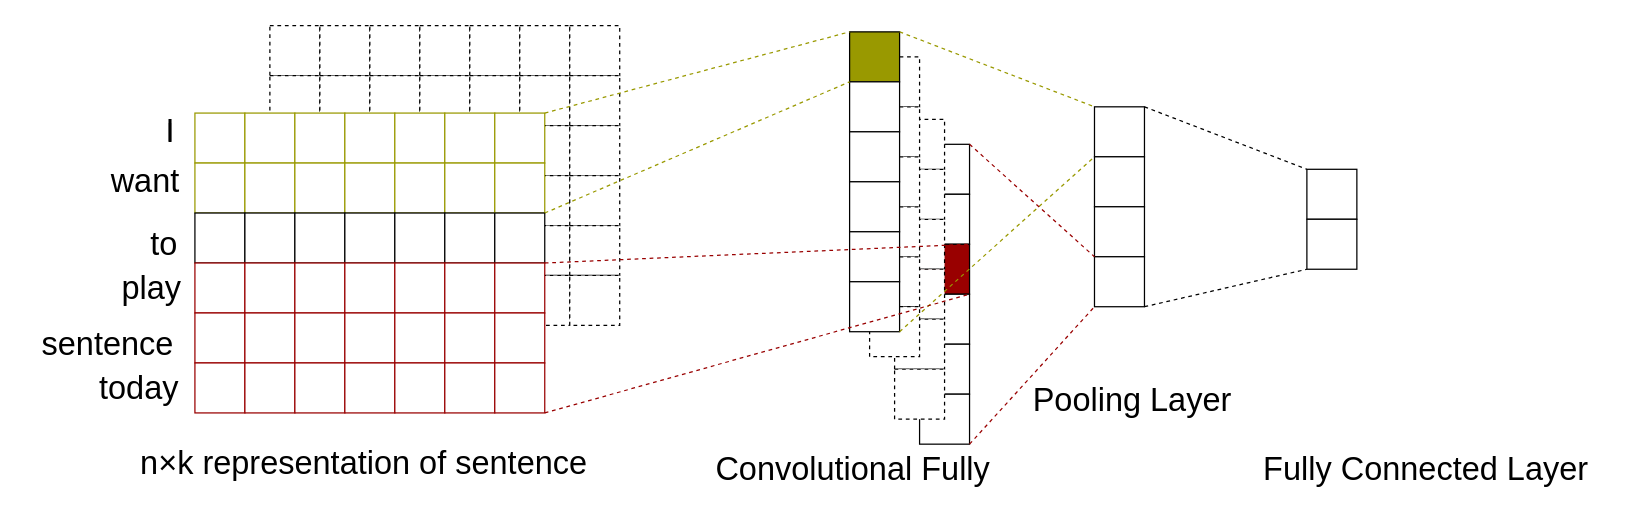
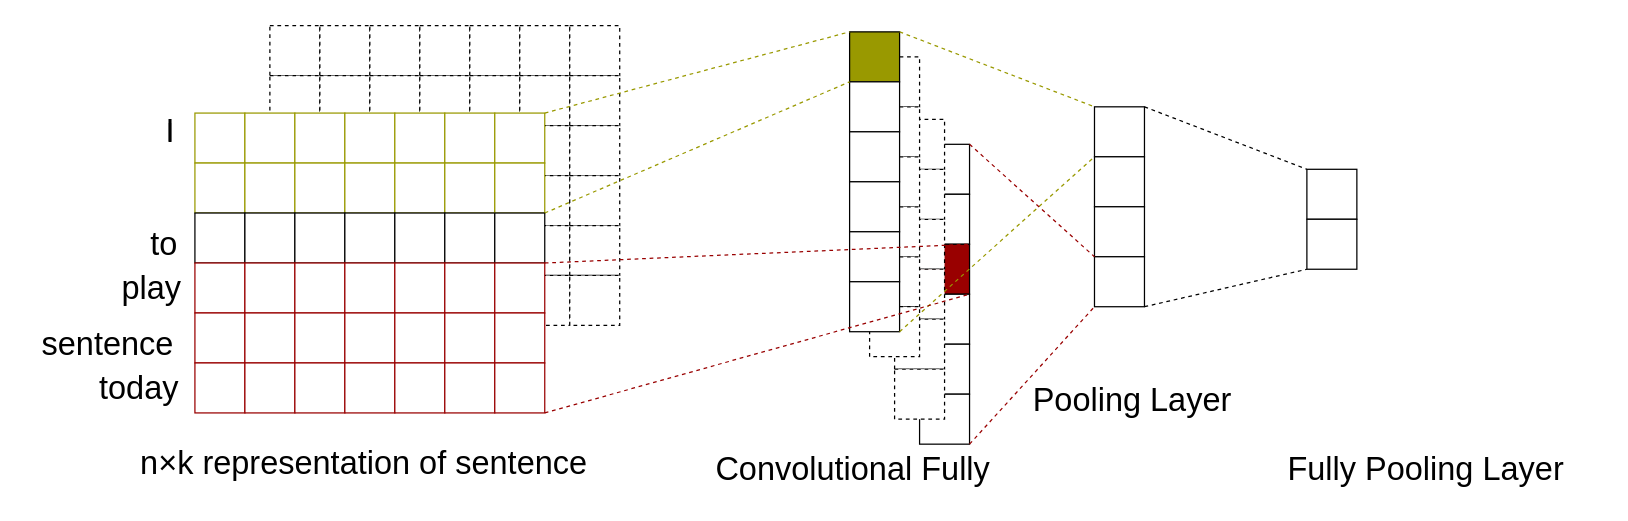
node "want": removed
node "Fully Connected Layer": label "Fully Connected Layer" -> "Fully Pooling Layer"
